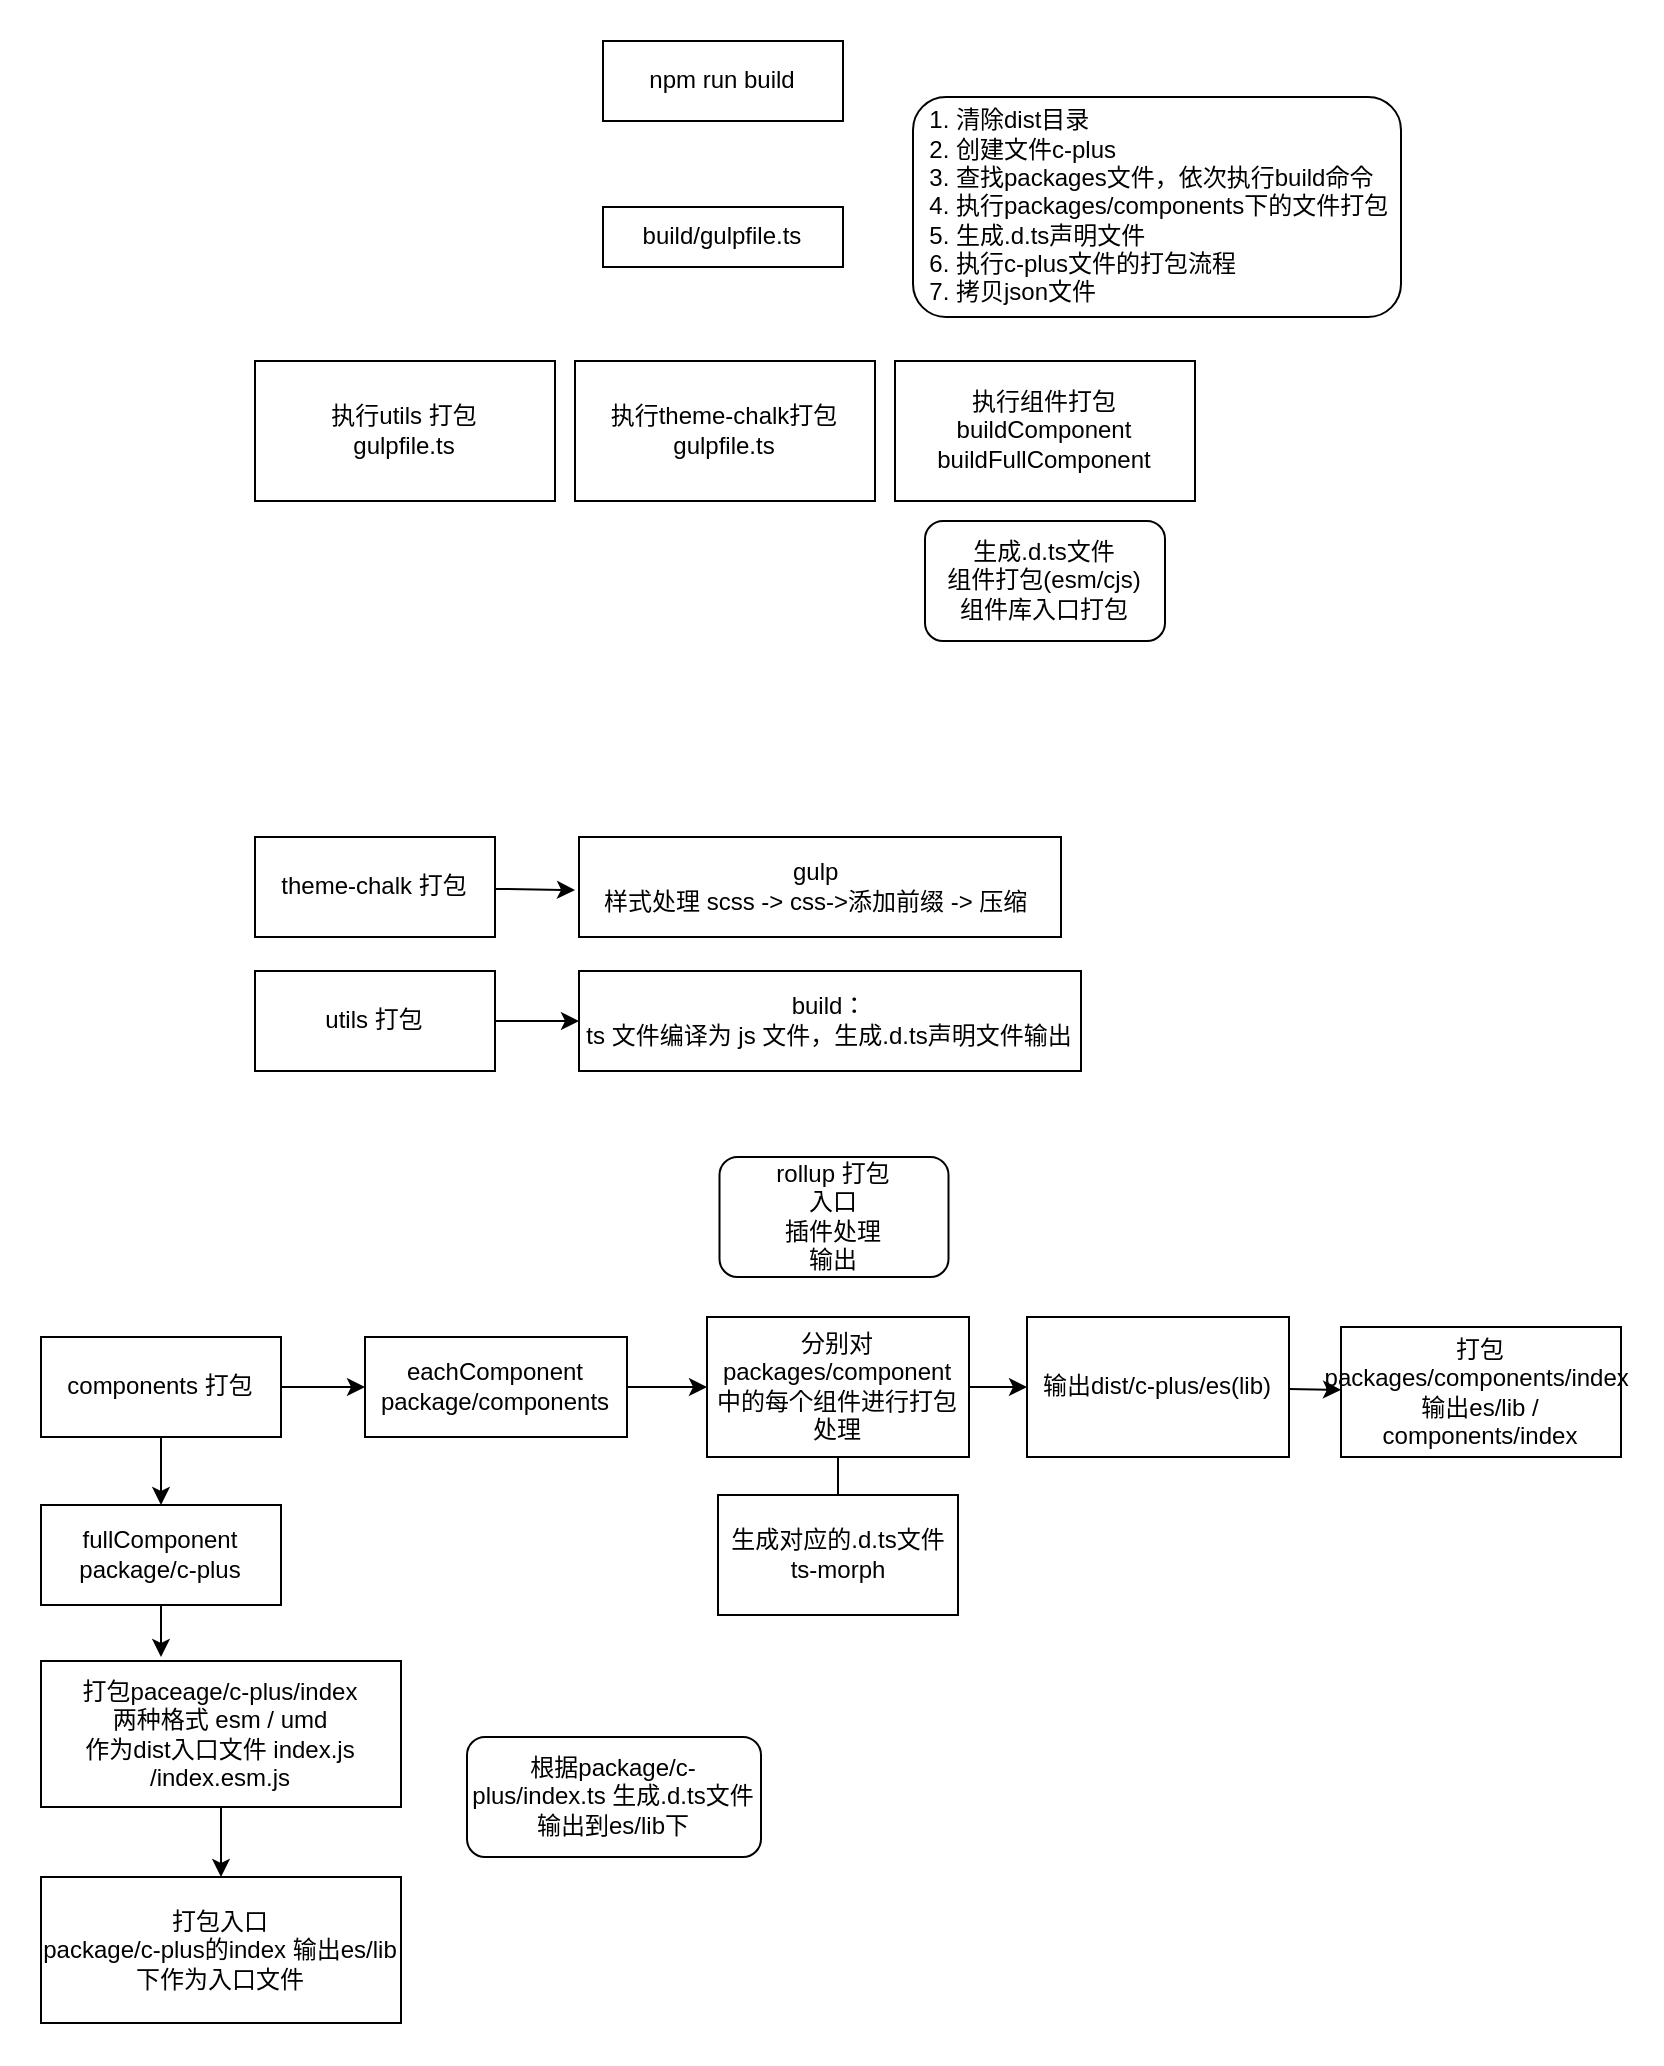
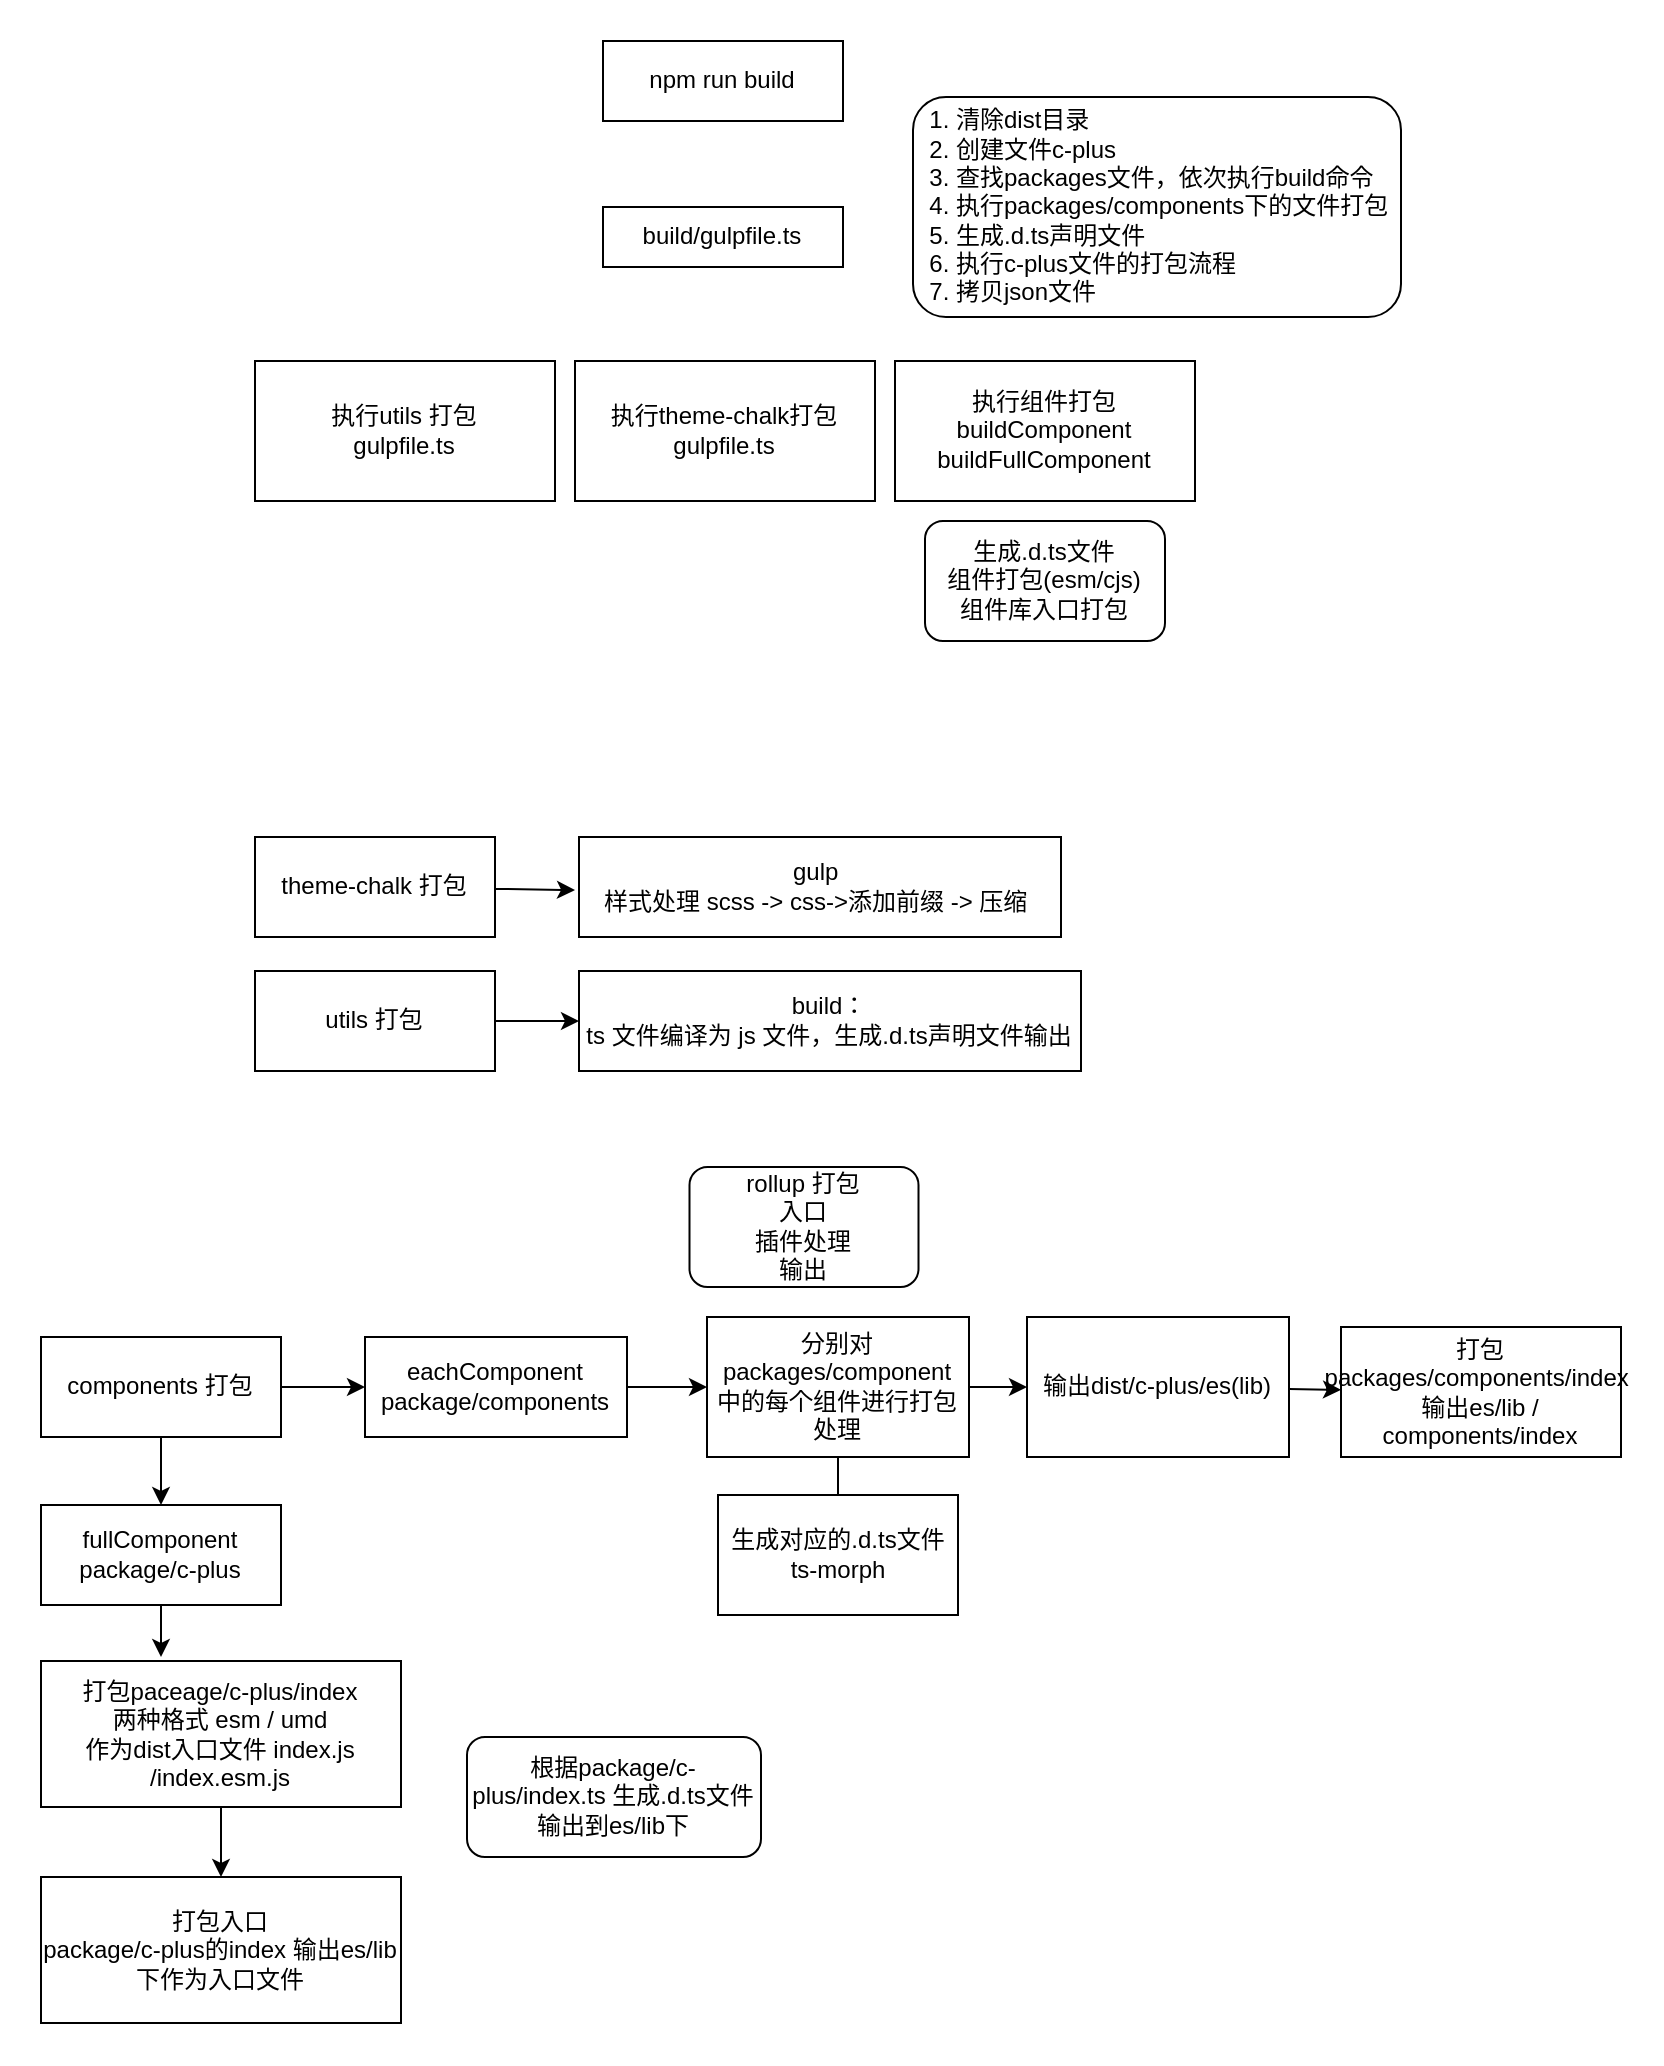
node "rollup 打包 入口 插件处理 输出": moved (834, 1217) -> (804, 1227)
